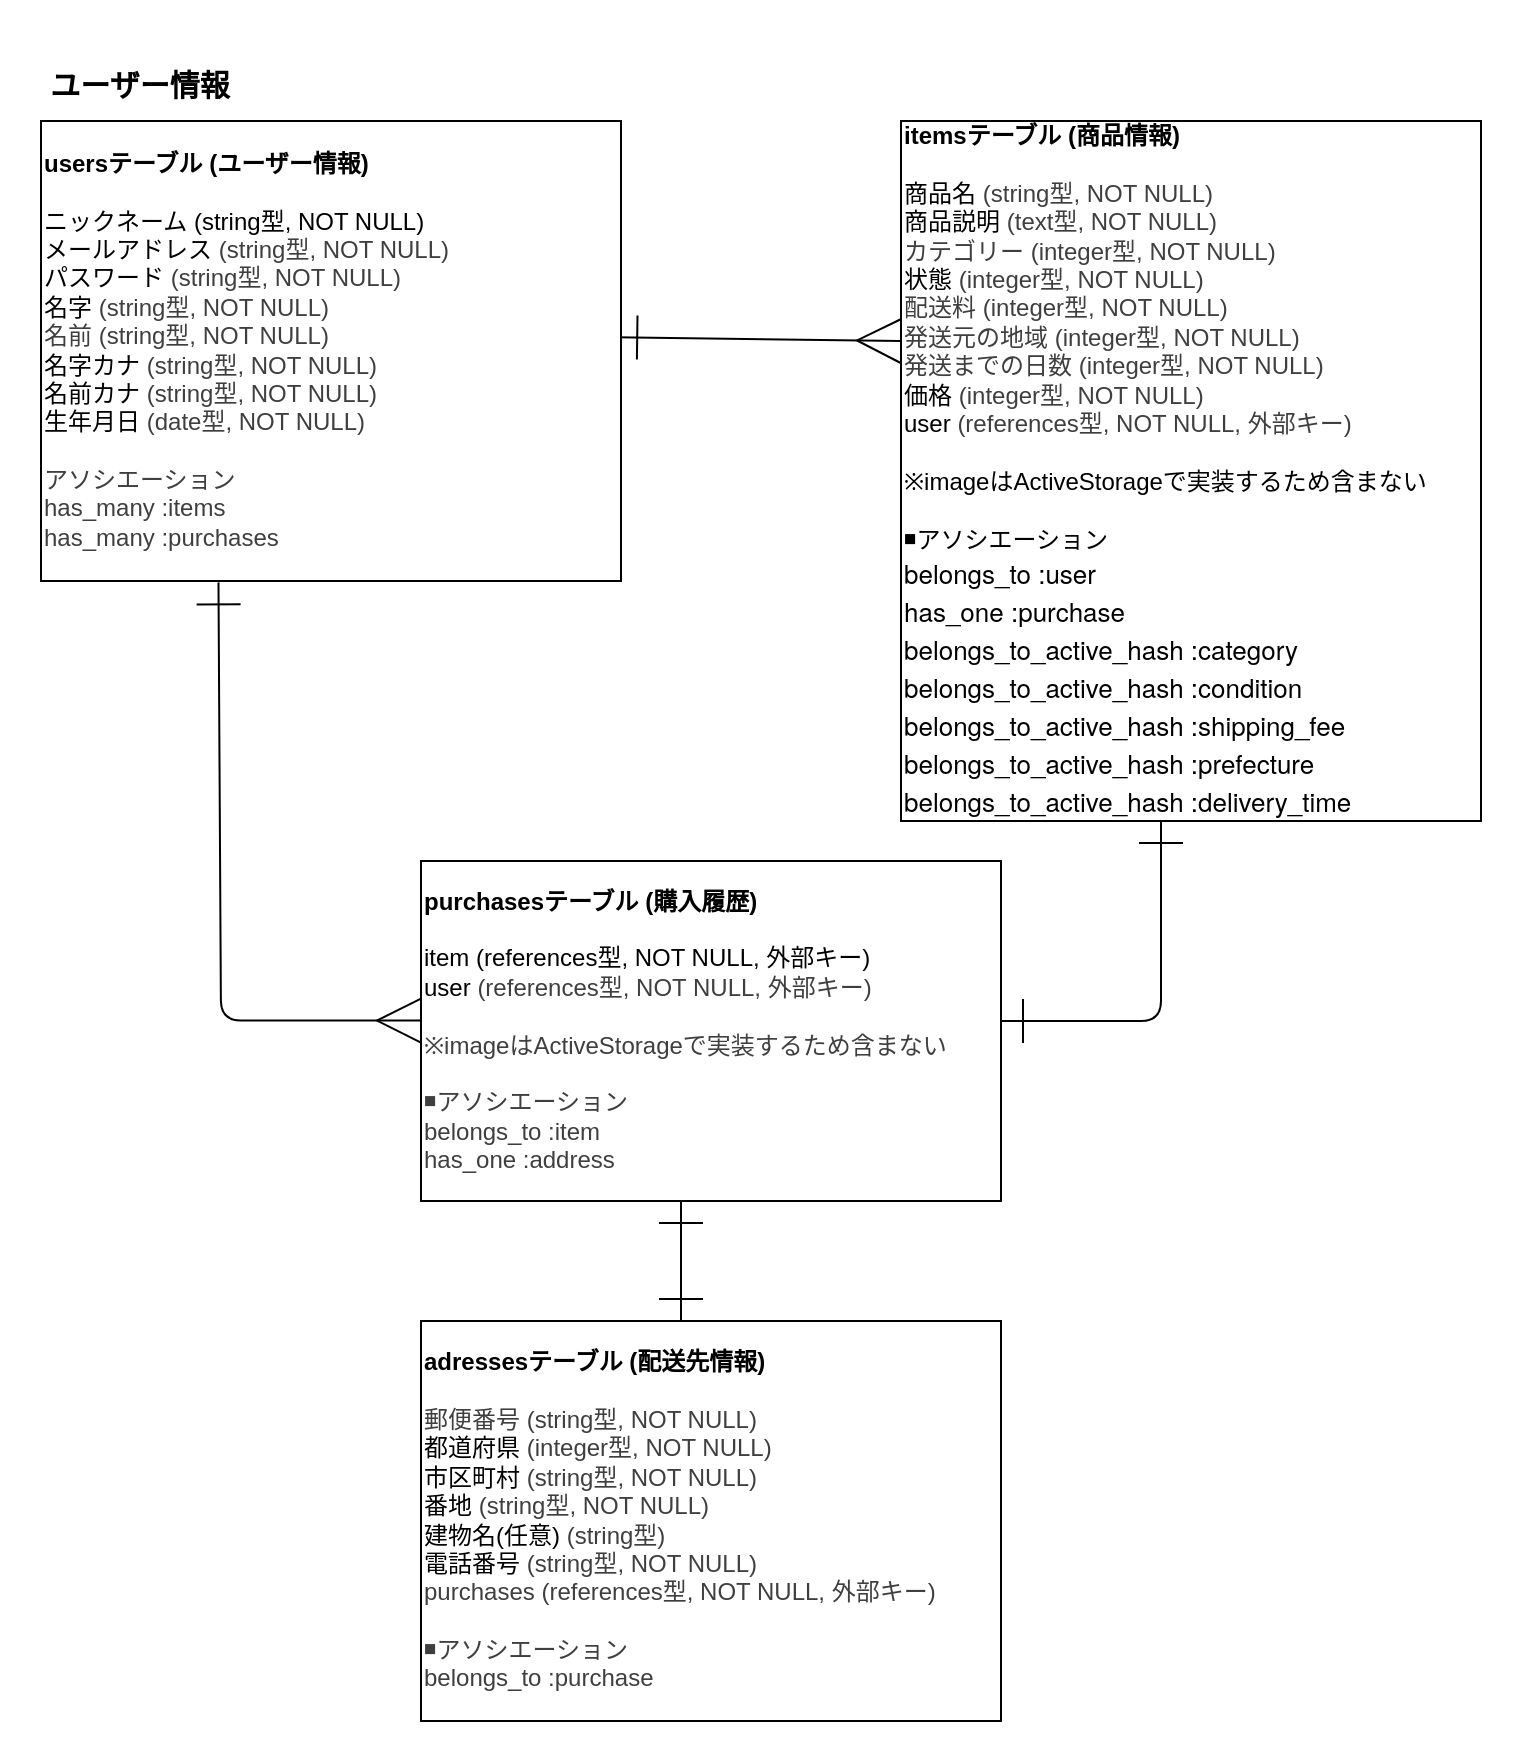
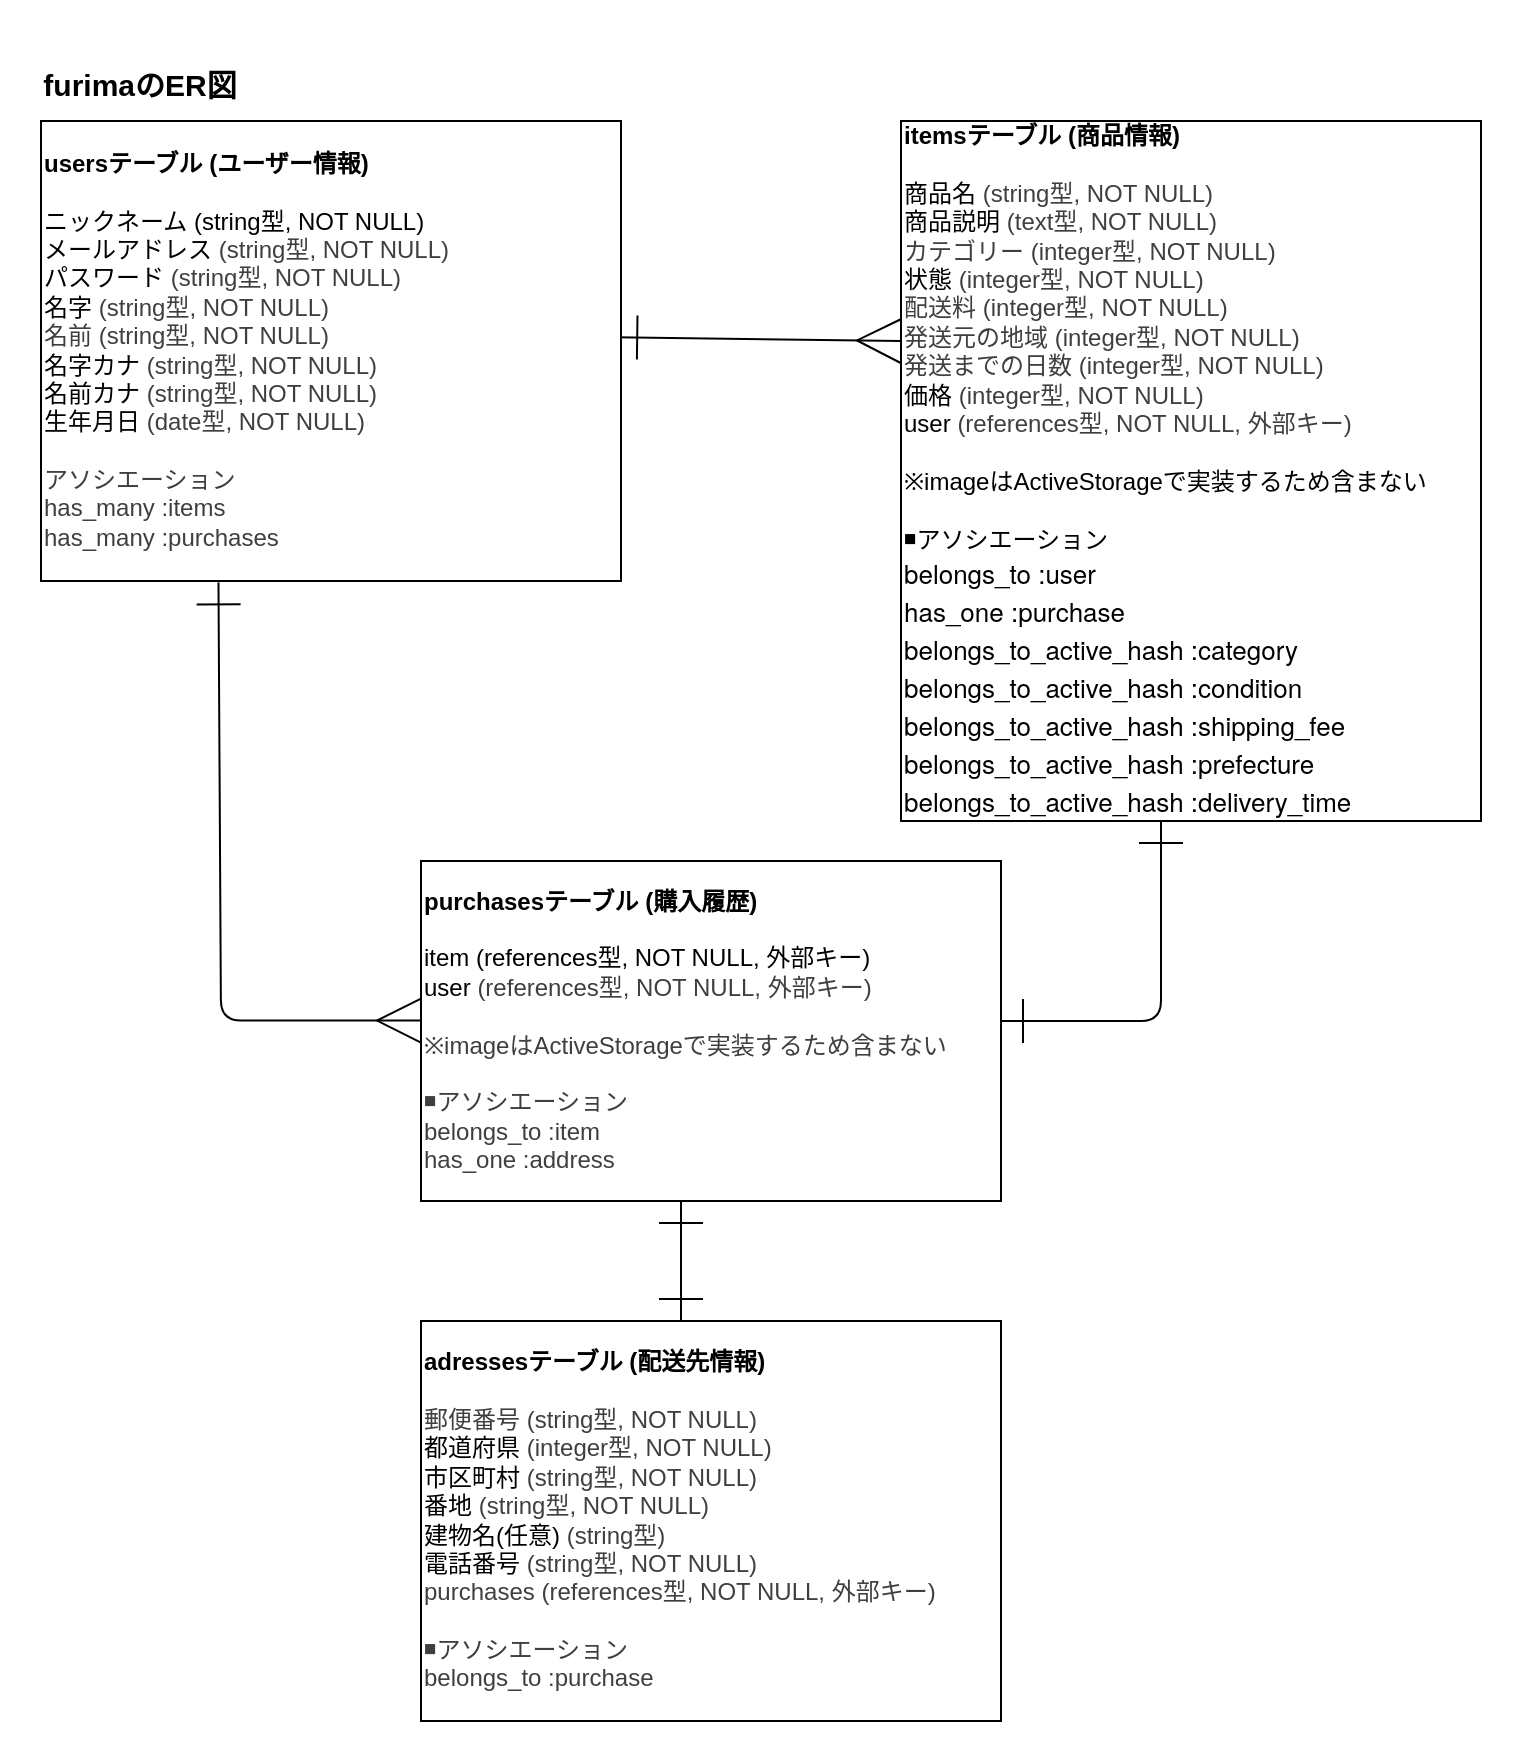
node "ユーザー情報": label "ユーザー情報" -> "furimaのER図"
